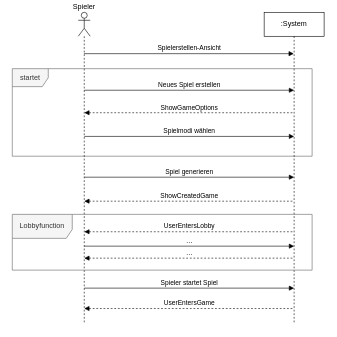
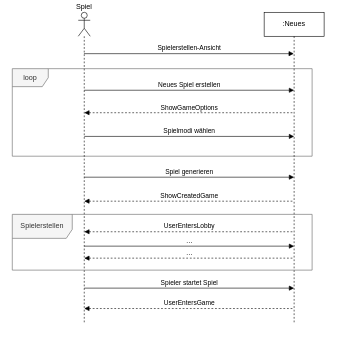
node "Spieler": label "Spieler" -> "Spiel"
node ":System": label ":System" -> ":Neues"
node "startet": label "startet" -> "loop"
node "Lobbyfunction": label "Lobbyfunction" -> "Spielerstellen"
